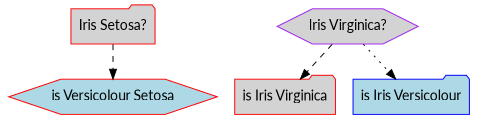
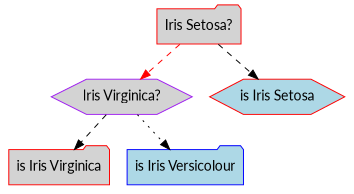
edge "Iris Setosa?" -> "Iris Virginica?": added
node "is Versicolour Setosa": label "is Versicolour Setosa" -> "is Iris Setosa"
